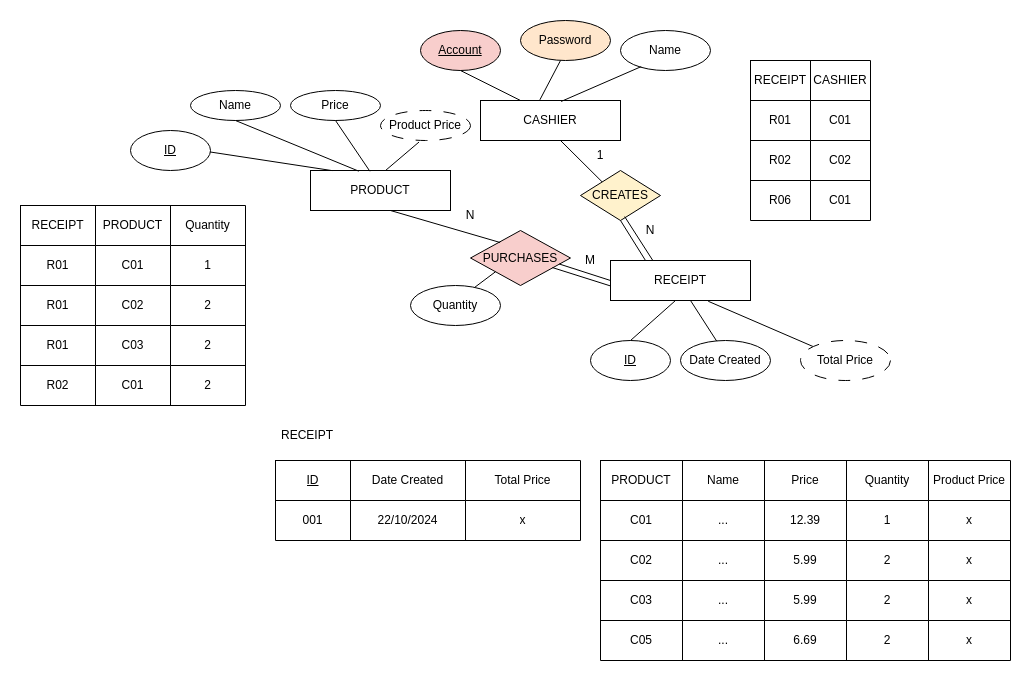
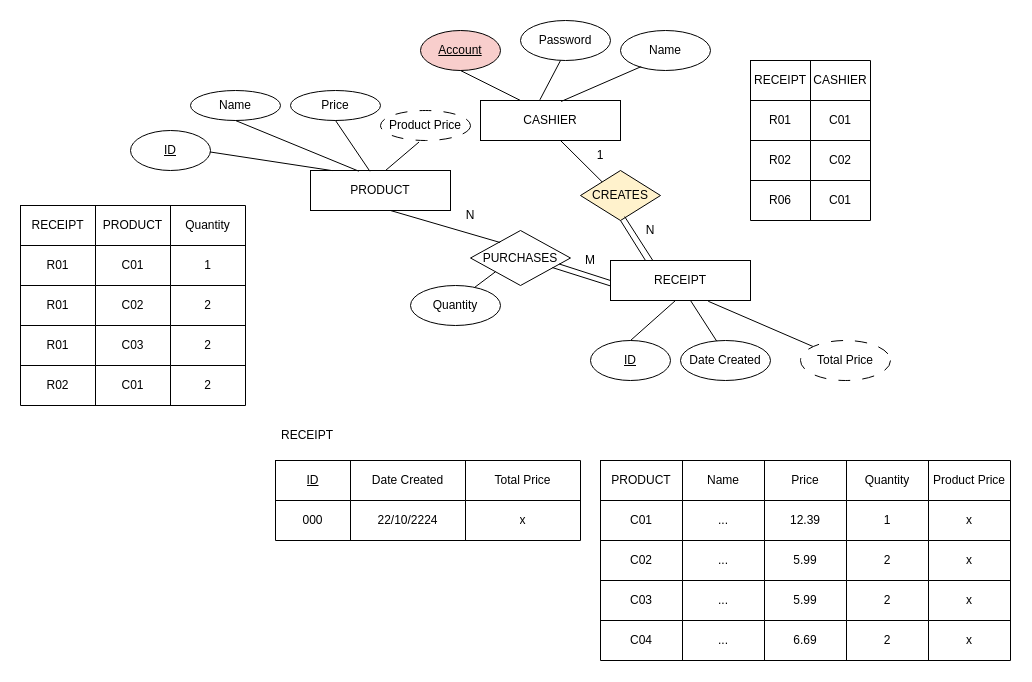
node "Password": fillcolor #ffe6cc -> #ffffff
node "PURCHASES": fillcolor #f8cecc -> #ffffff
node "001": label "001" -> "000"
node "22/10/2024": label "22/10/2024" -> "22/10/2224"
node "C05": label "C05" -> "C04"
